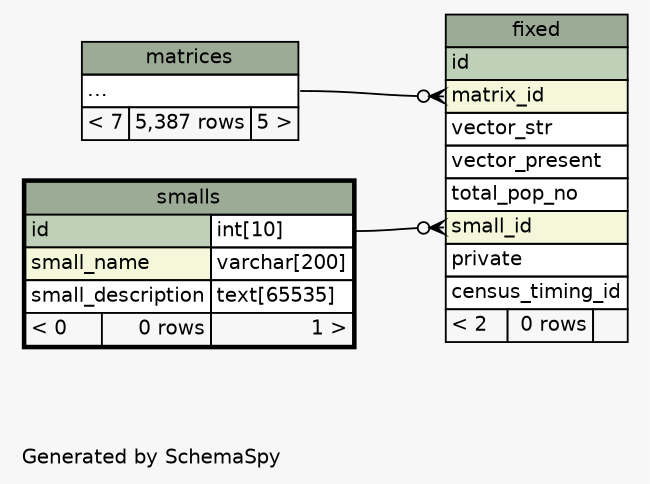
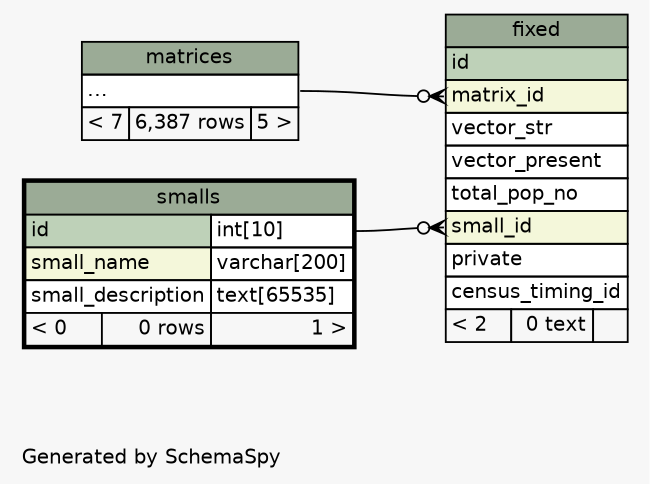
node "matrices": text "5,387 rows" -> "6,387 rows"
node "fixed": text "0 rows" -> "0 text"
